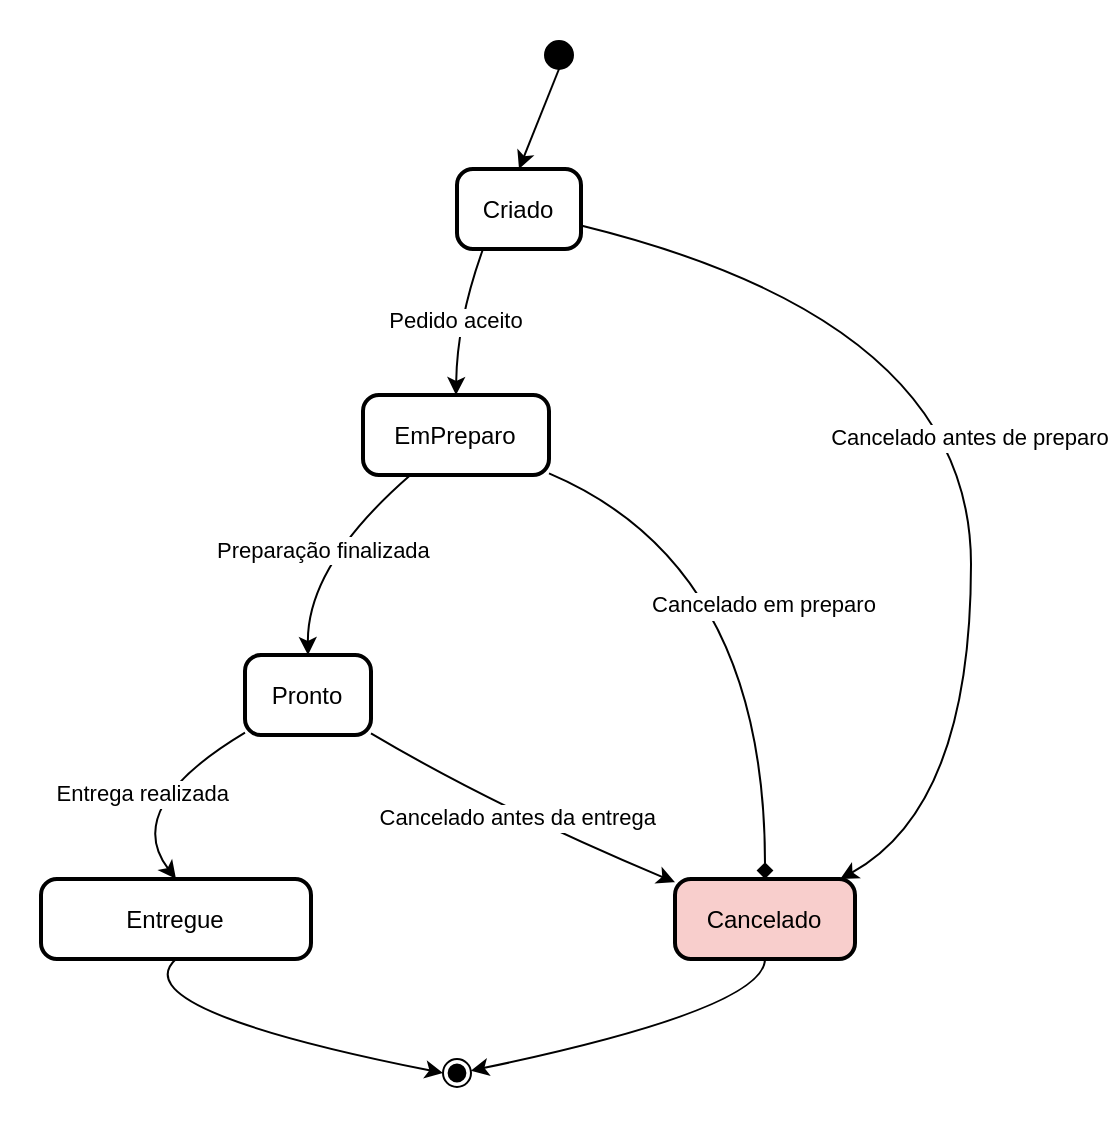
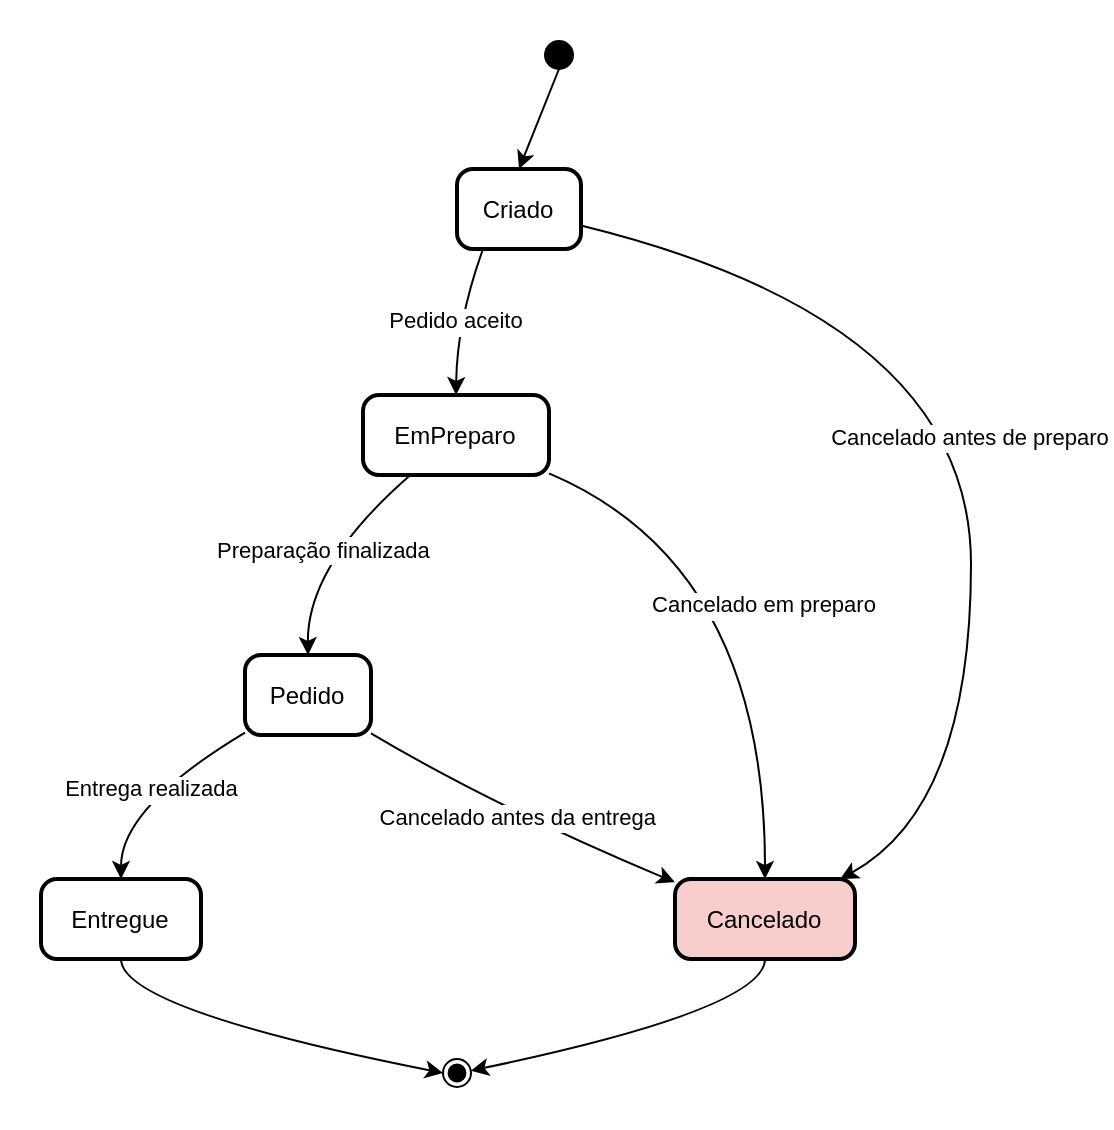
node "Pronto": label "Pronto" -> "Pedido"
edge "EmPreparo" -> "Cancelado": arrowhead diamond -> classic
node "Entregue": size 270x80 -> 160x80
